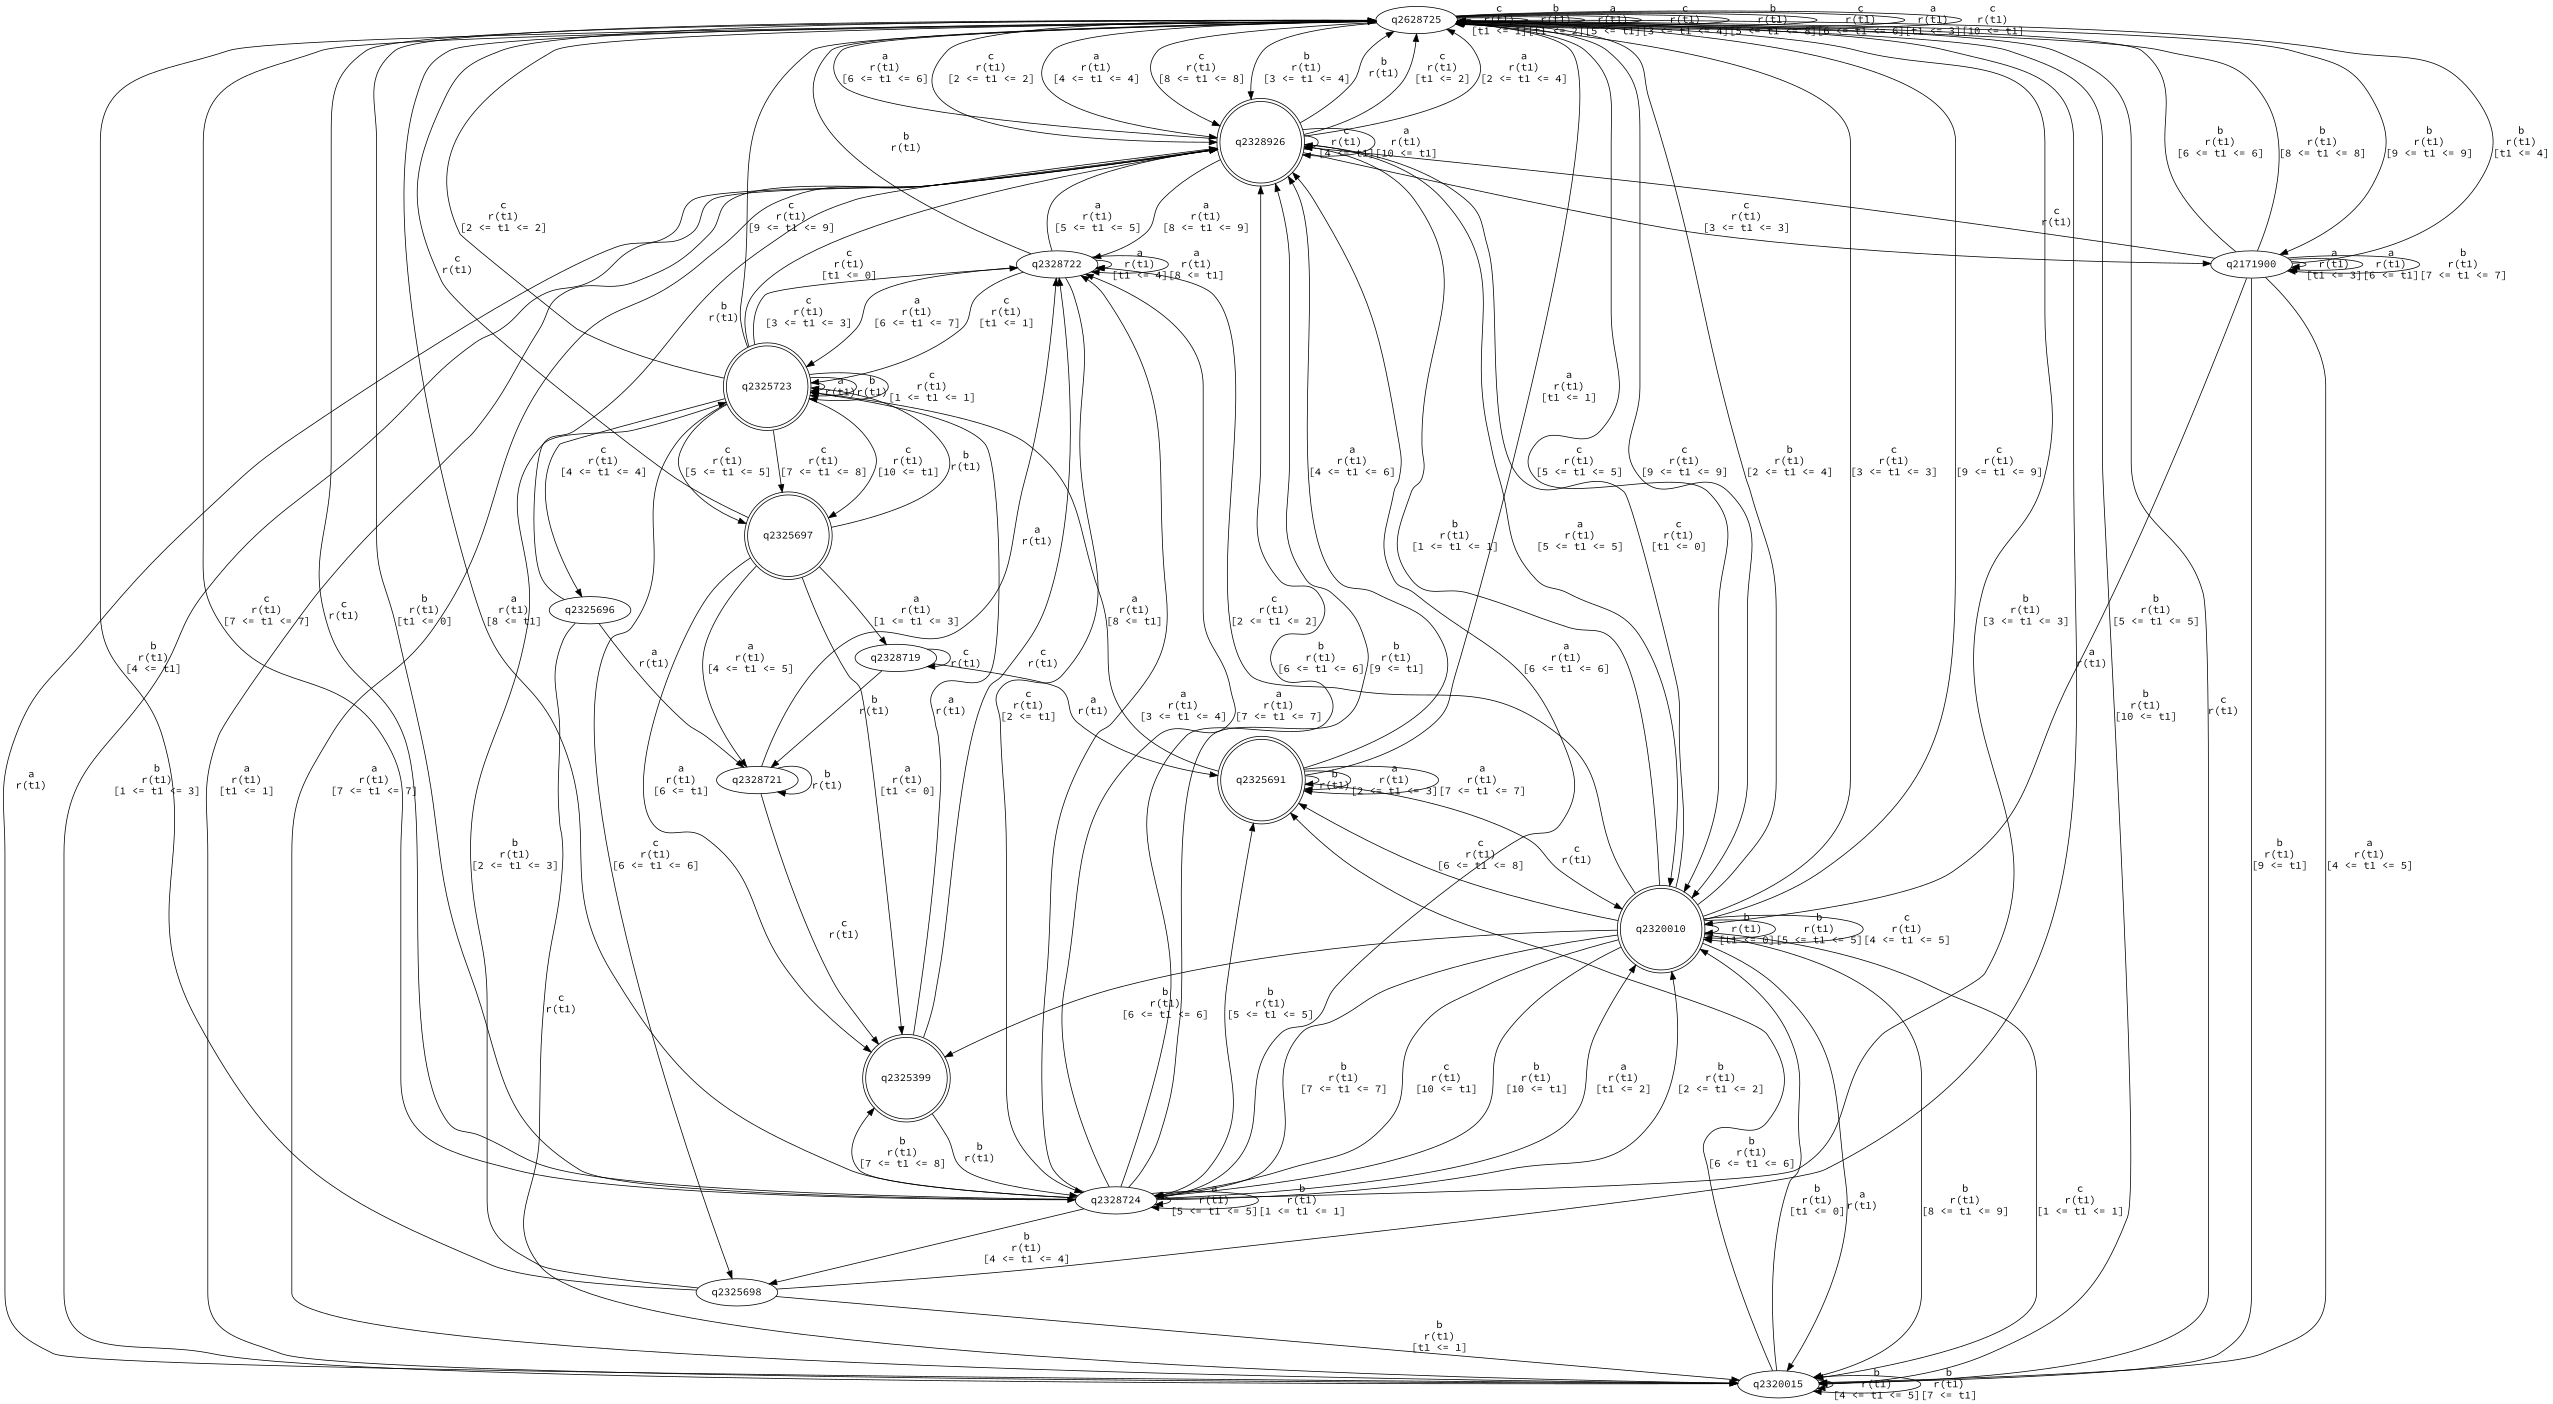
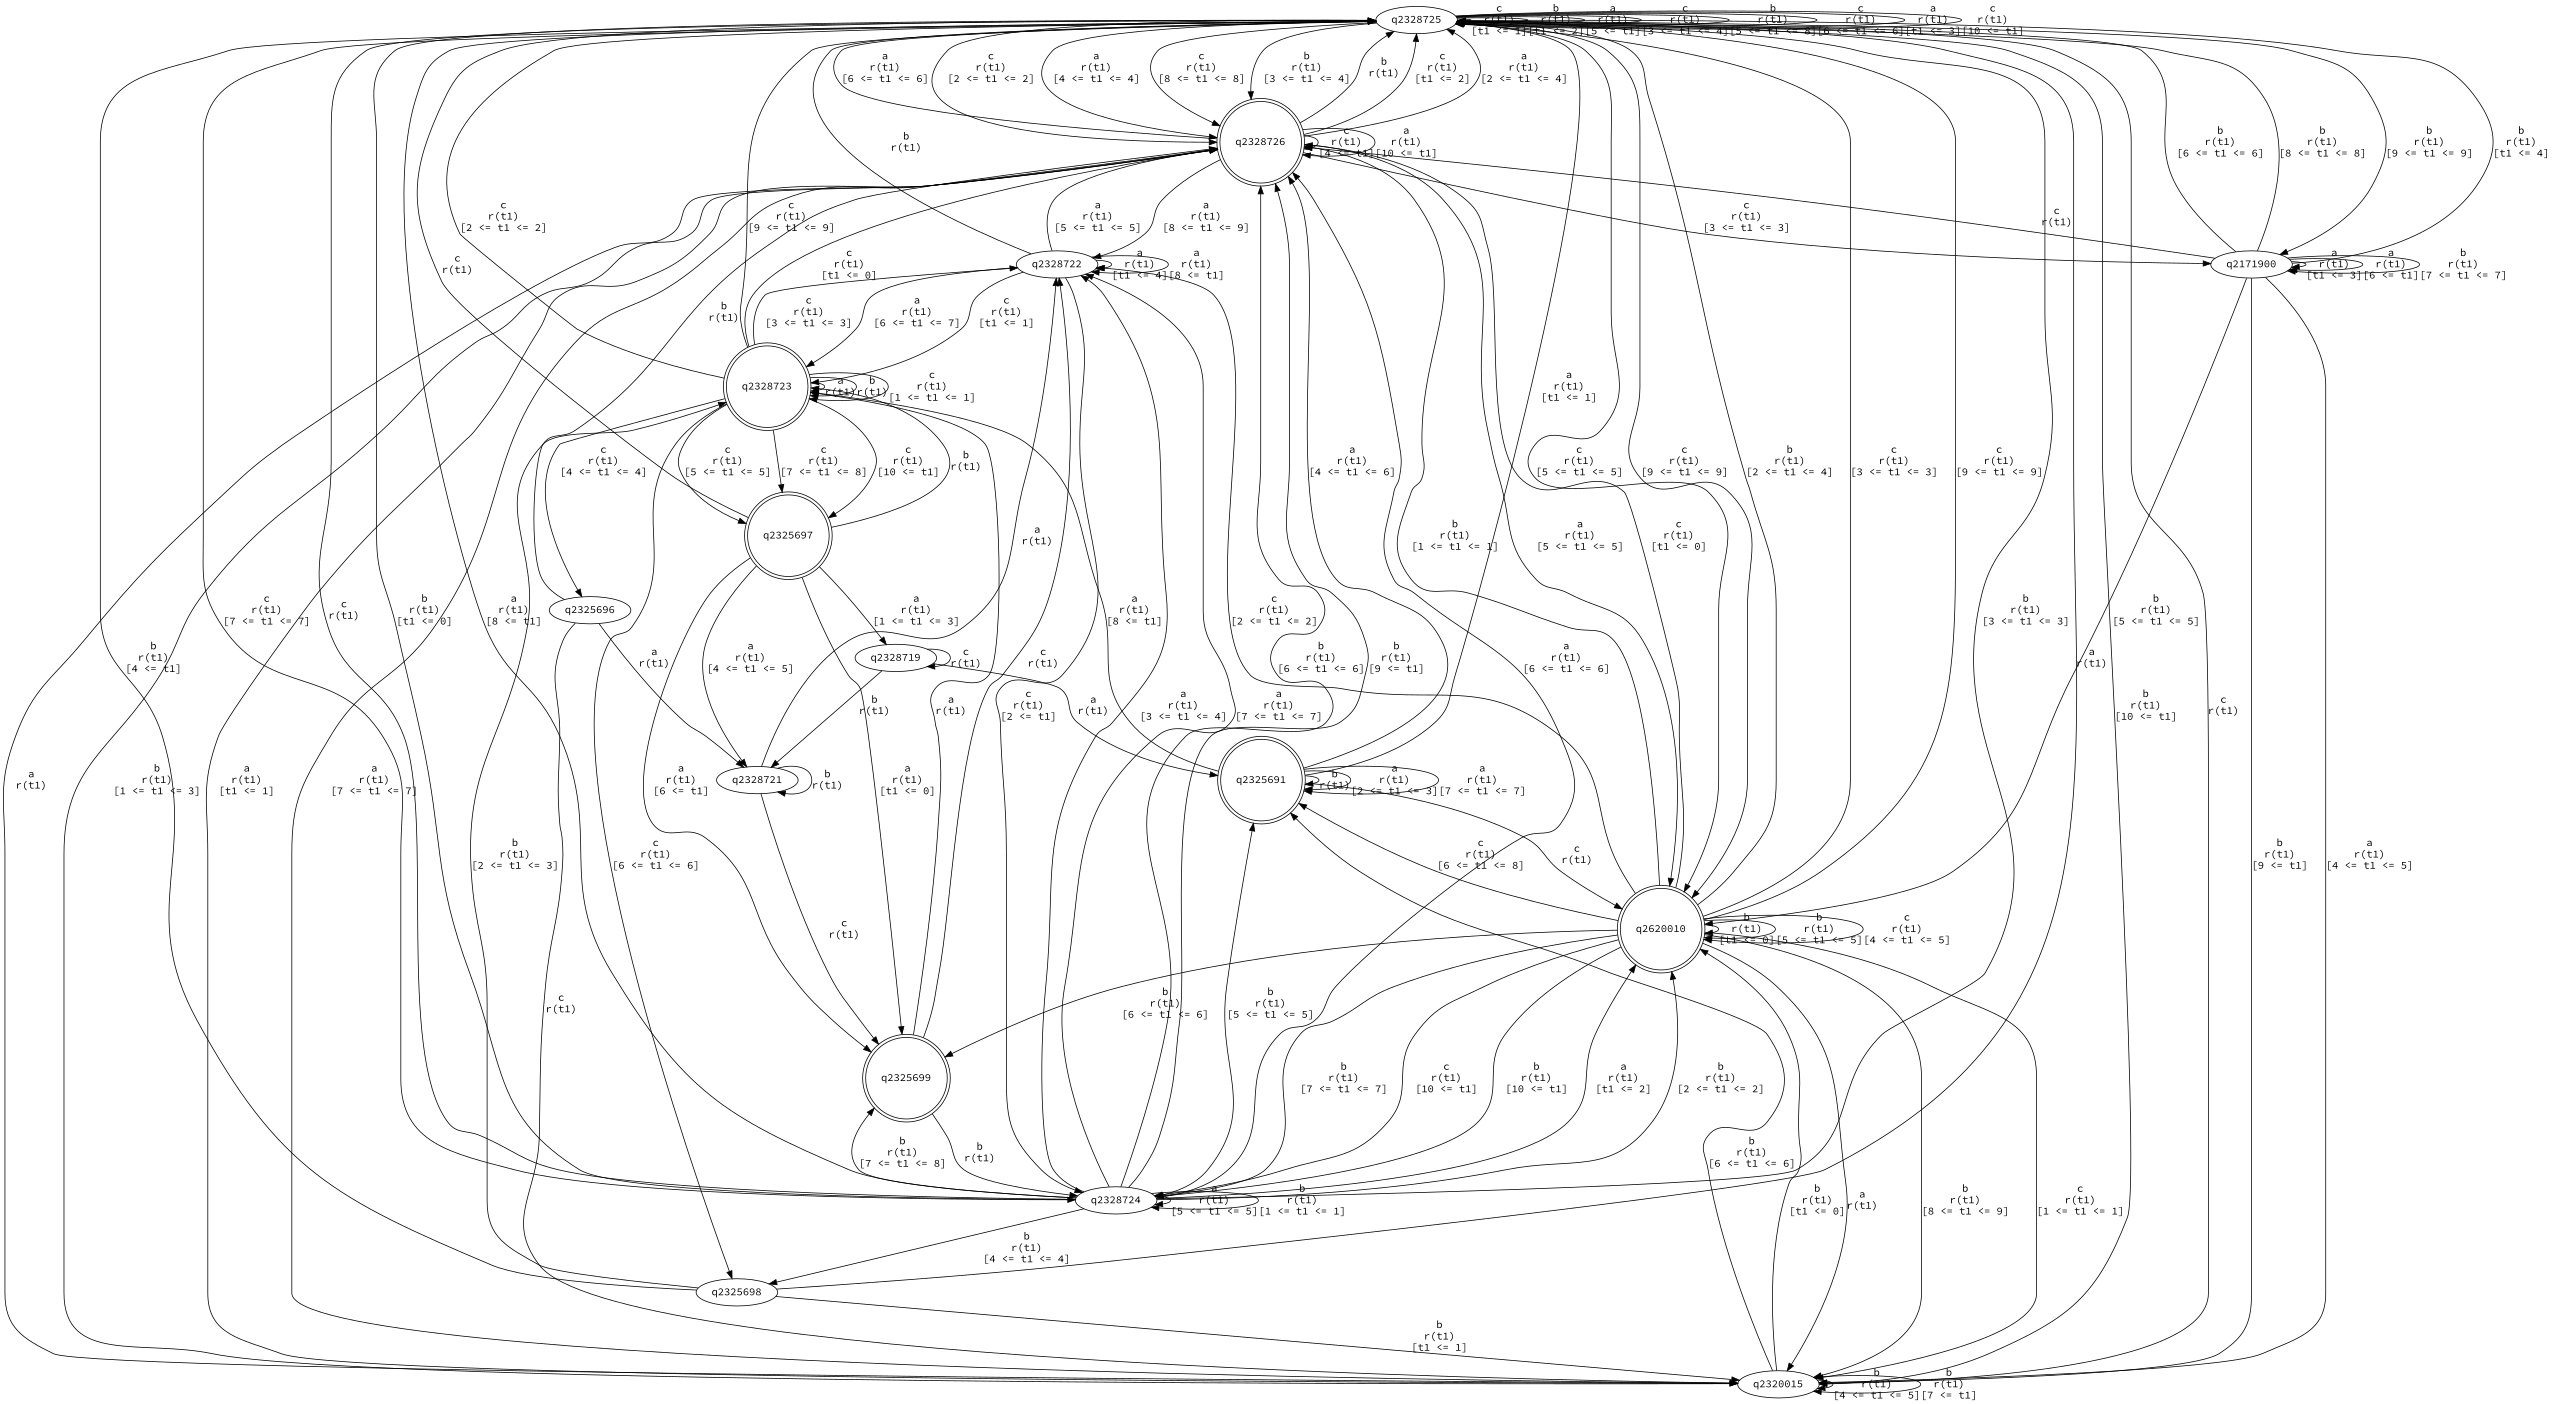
node "q2628725": label "q2628725" -> "q2328725"
node "q2328926": label "q2328926" -> "q2328726"
node "q2325723": label "q2325723" -> "q2328723"
node "q2320010": label "q2320010" -> "q2620010"
node "q2325399": label "q2325399" -> "q2325699"
